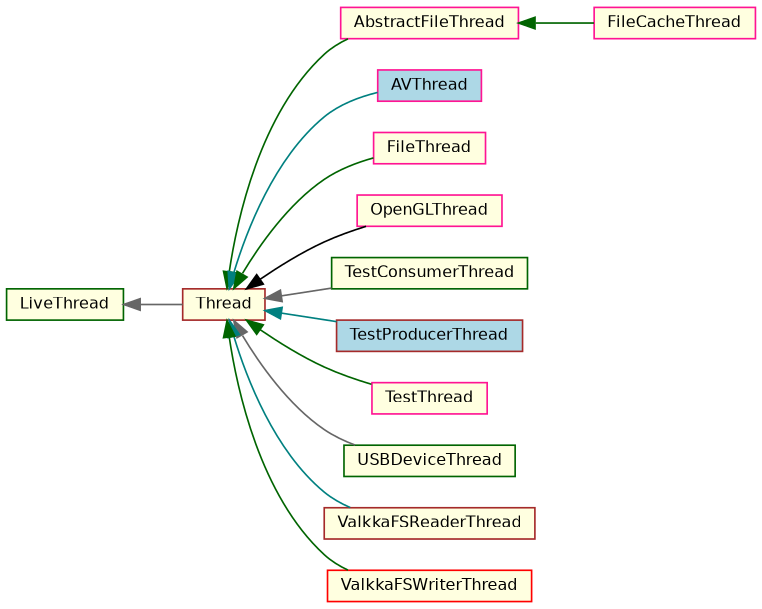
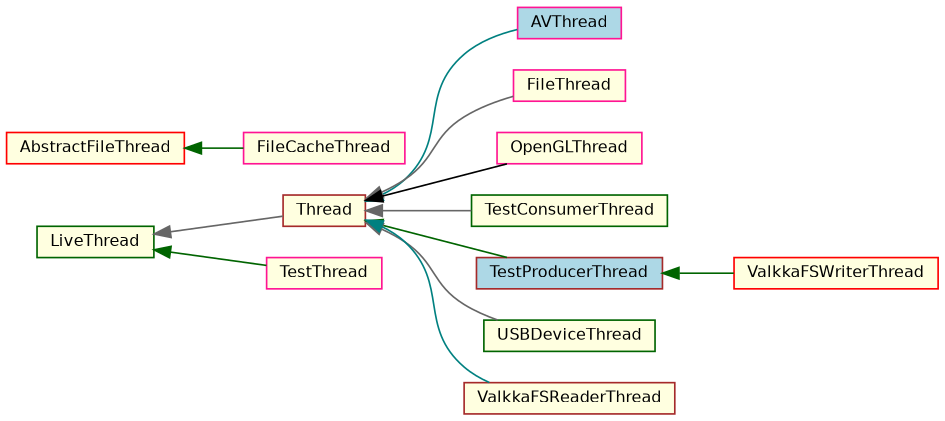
node "AbstractFileThread": color deeppink -> red
edge "AbstractFileThread" -> "Thread": removed
edge "FileThread" -> "Thread": color darkgreen -> gray40
edge "TestProducerThread" -> "Thread": color teal -> darkgreen
edge "TestThread" -> "Thread": now "TestThread" -> "LiveThread"
edge "ValkkaFSWriterThread" -> "Thread": now "ValkkaFSWriterThread" -> "TestProducerThread"
